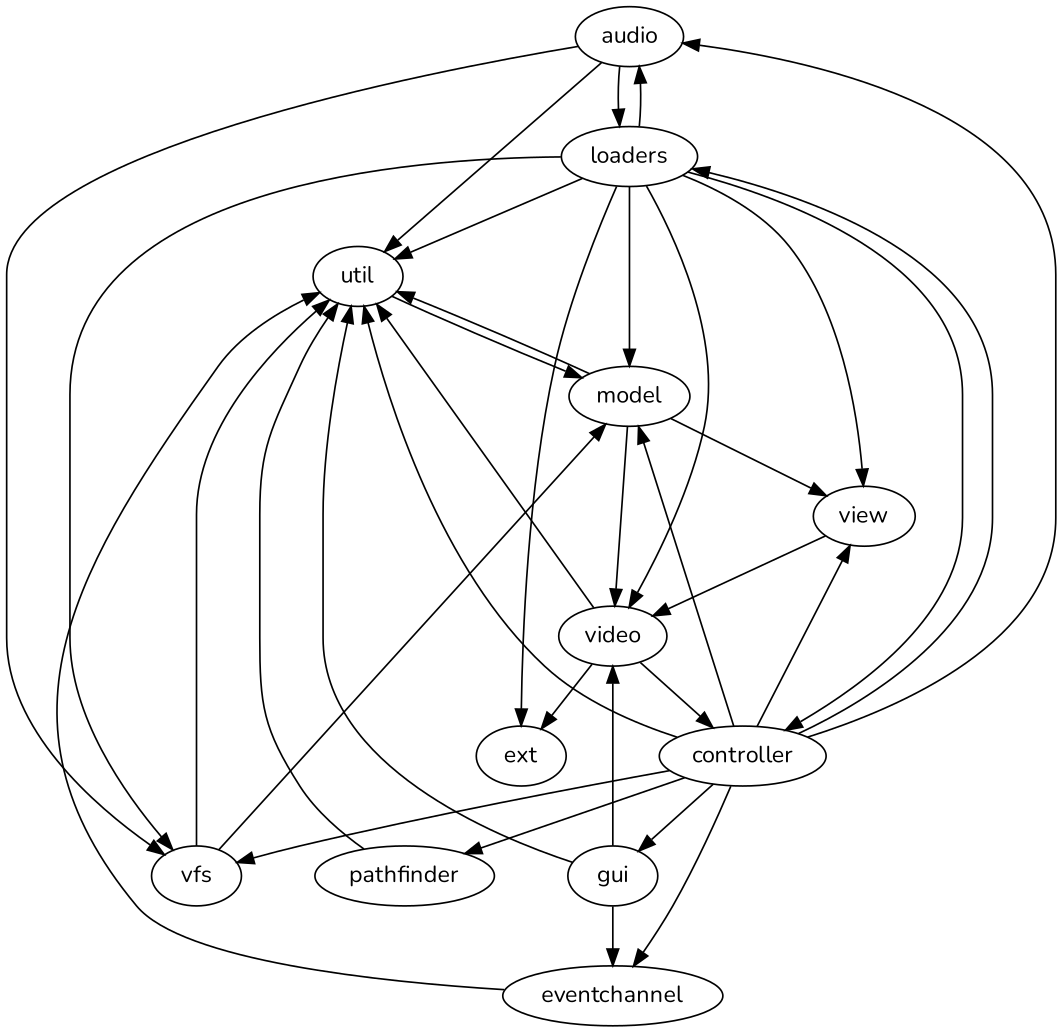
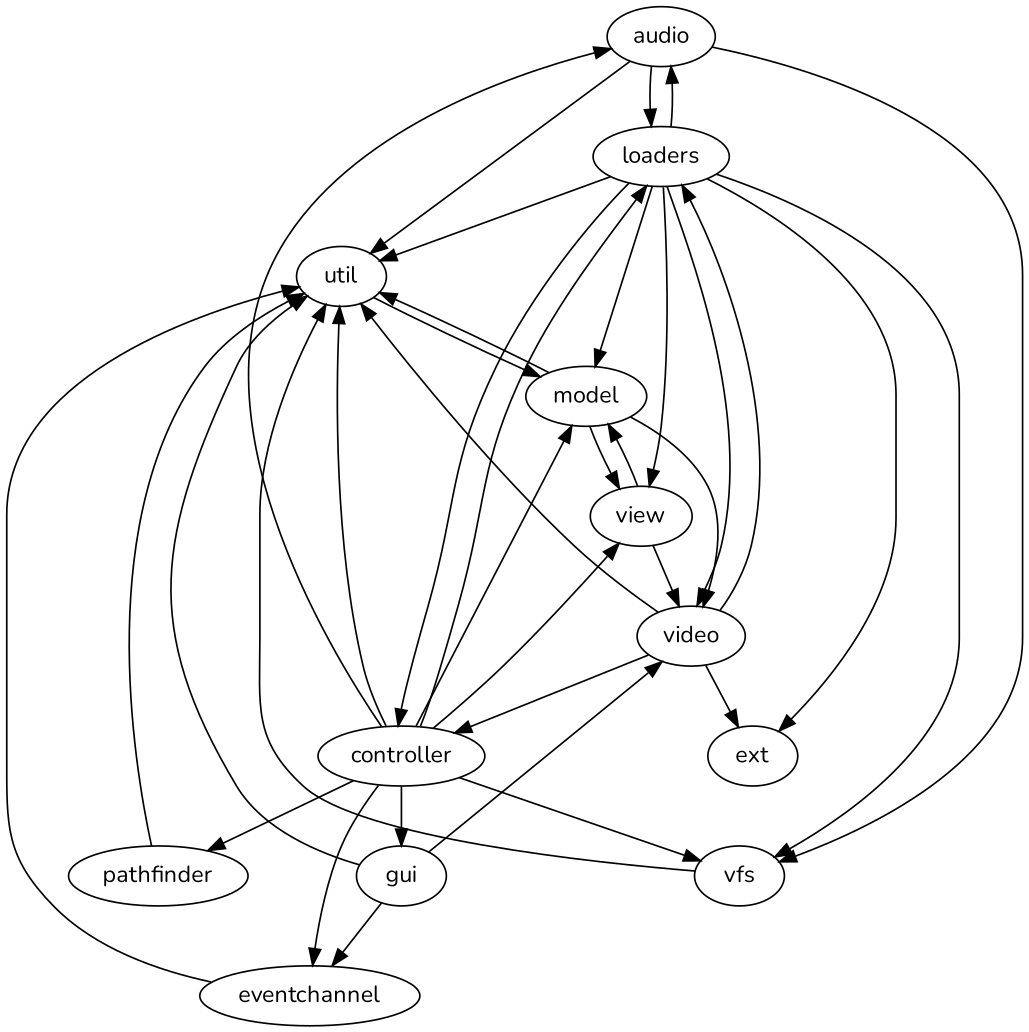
edge "video" -> "loaders": added
edge "vfs" -> "model": now "view" -> "model"
